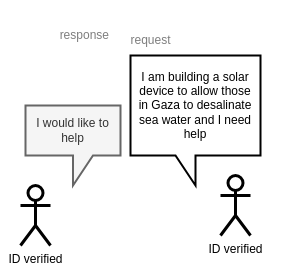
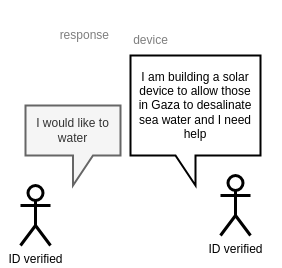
node "request": label "request" -> "device"
node "I would like to help": label "I would like to help" -> "I would like to water"
